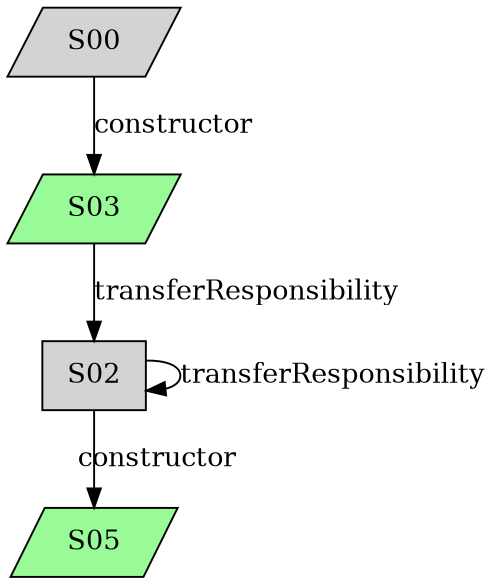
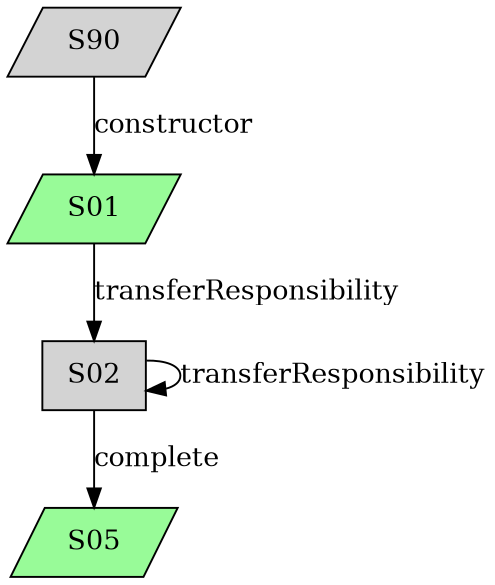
node "S00": label "S00" -> "S90"
node "S03": label "S03" -> "S01"
edge "S02" -> "S05": label "constructor" -> "complete"
